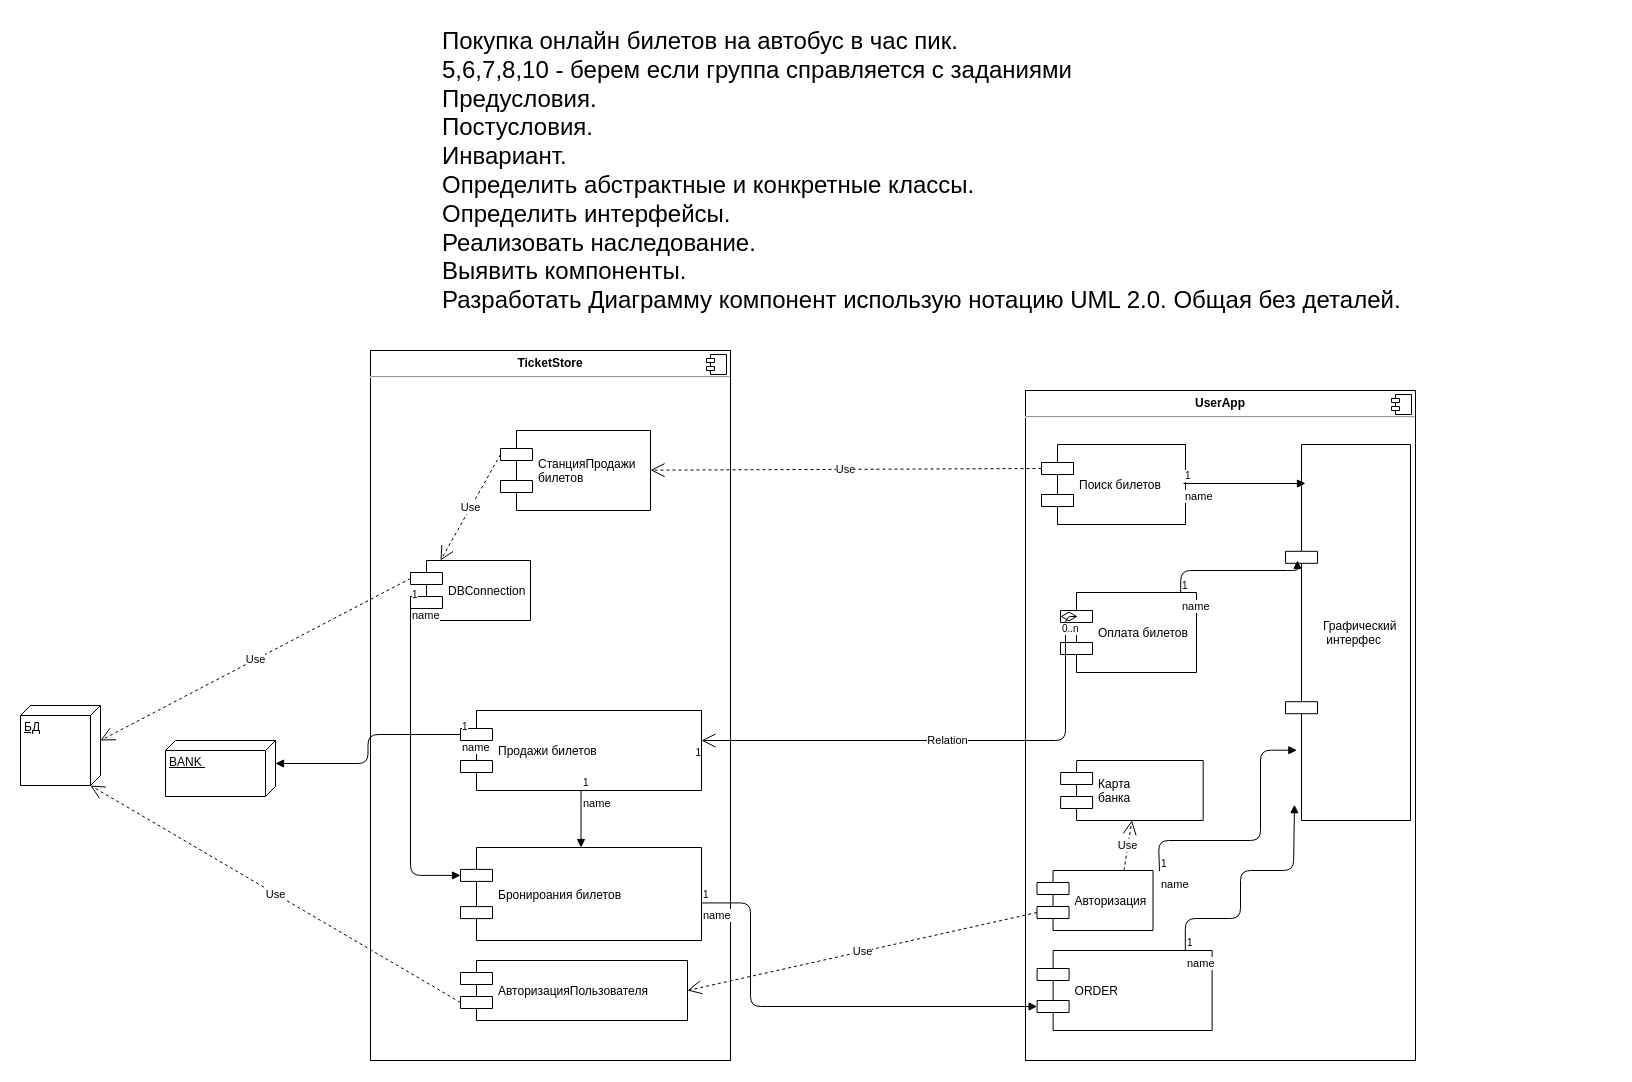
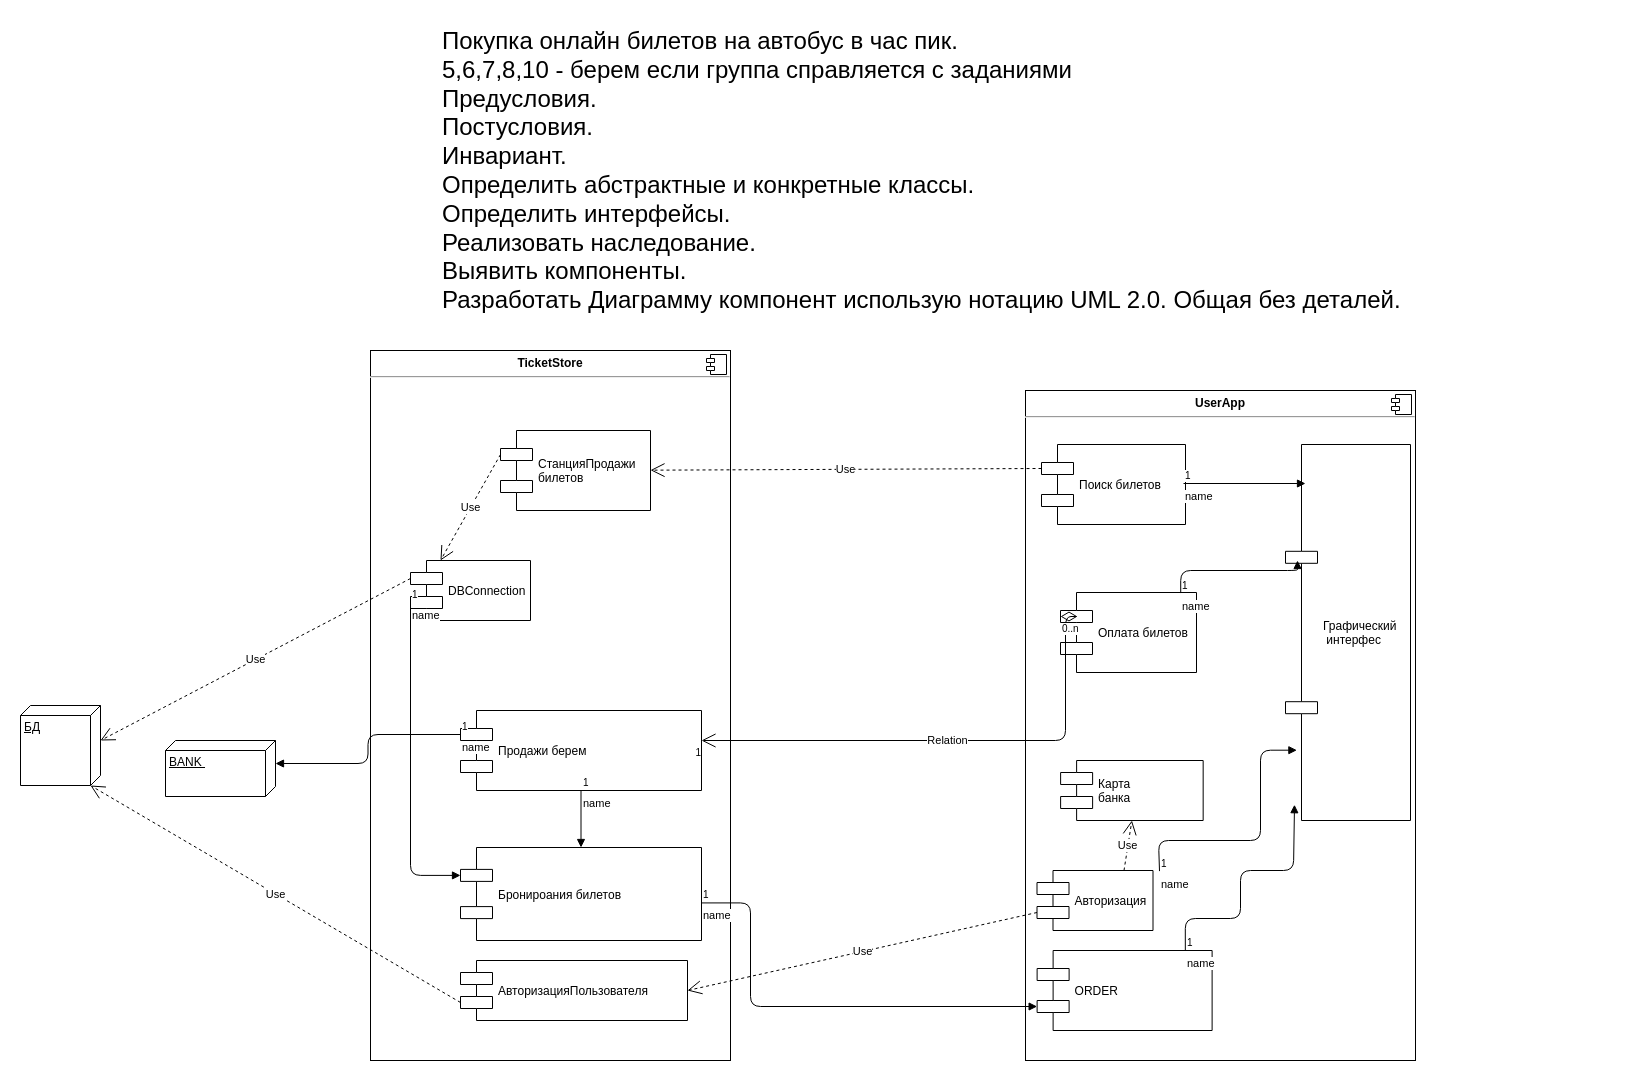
node "Продажи билетов": label "Продажи билетов" -> "Продажи берем"
